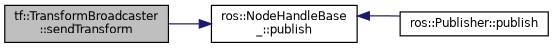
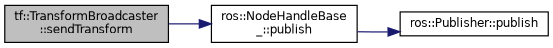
edge "ros::Publisher::publish" -> "ros::NodeHandleBase _::publish": reversed
